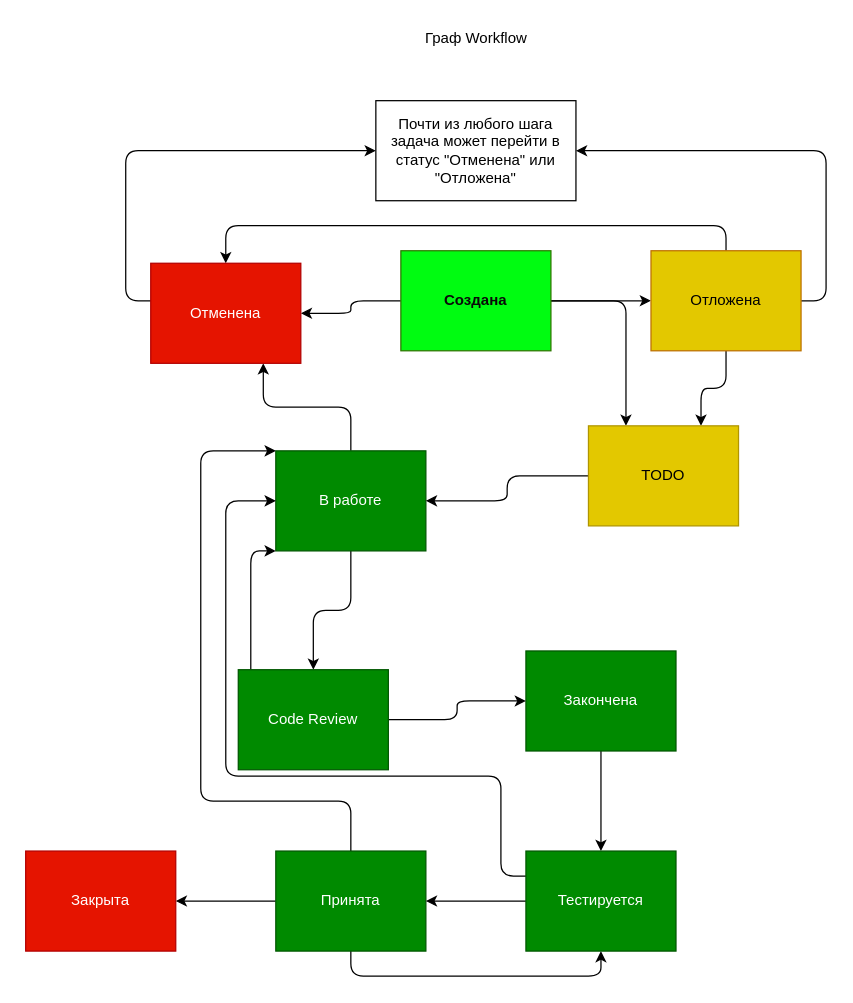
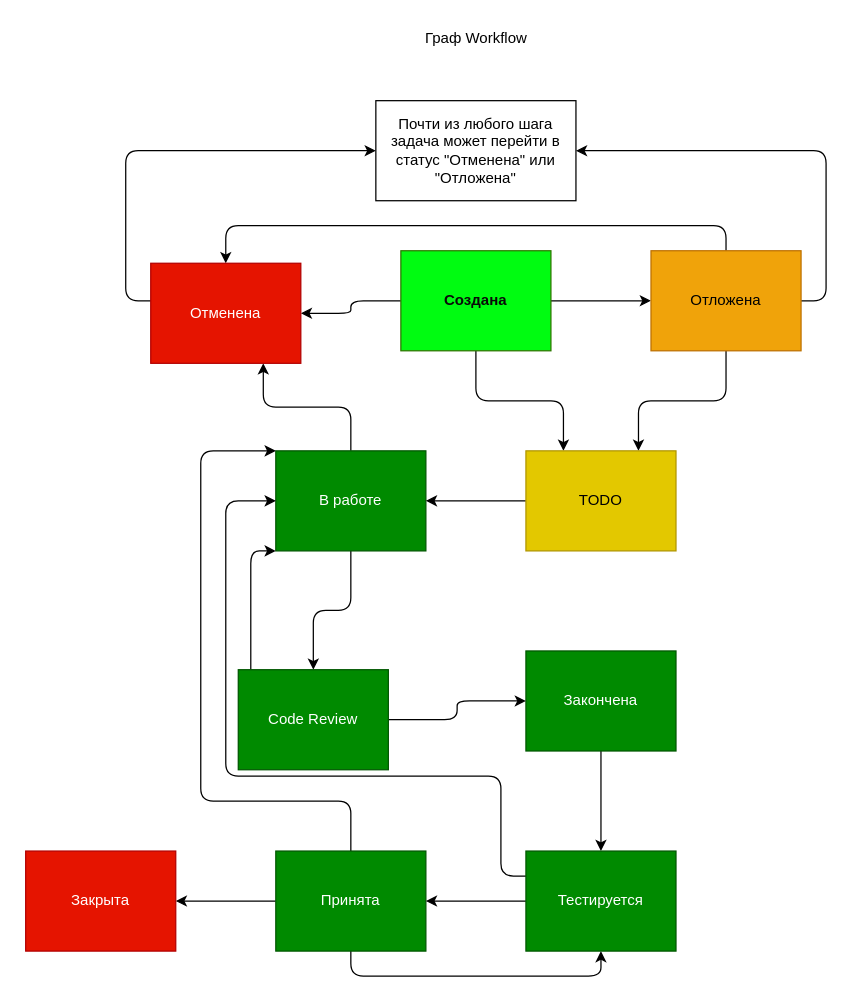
node "Отложена": fillcolor #e3c800 -> #f0a30a
node "TODO": moved (663, 476) -> (601, 501)
